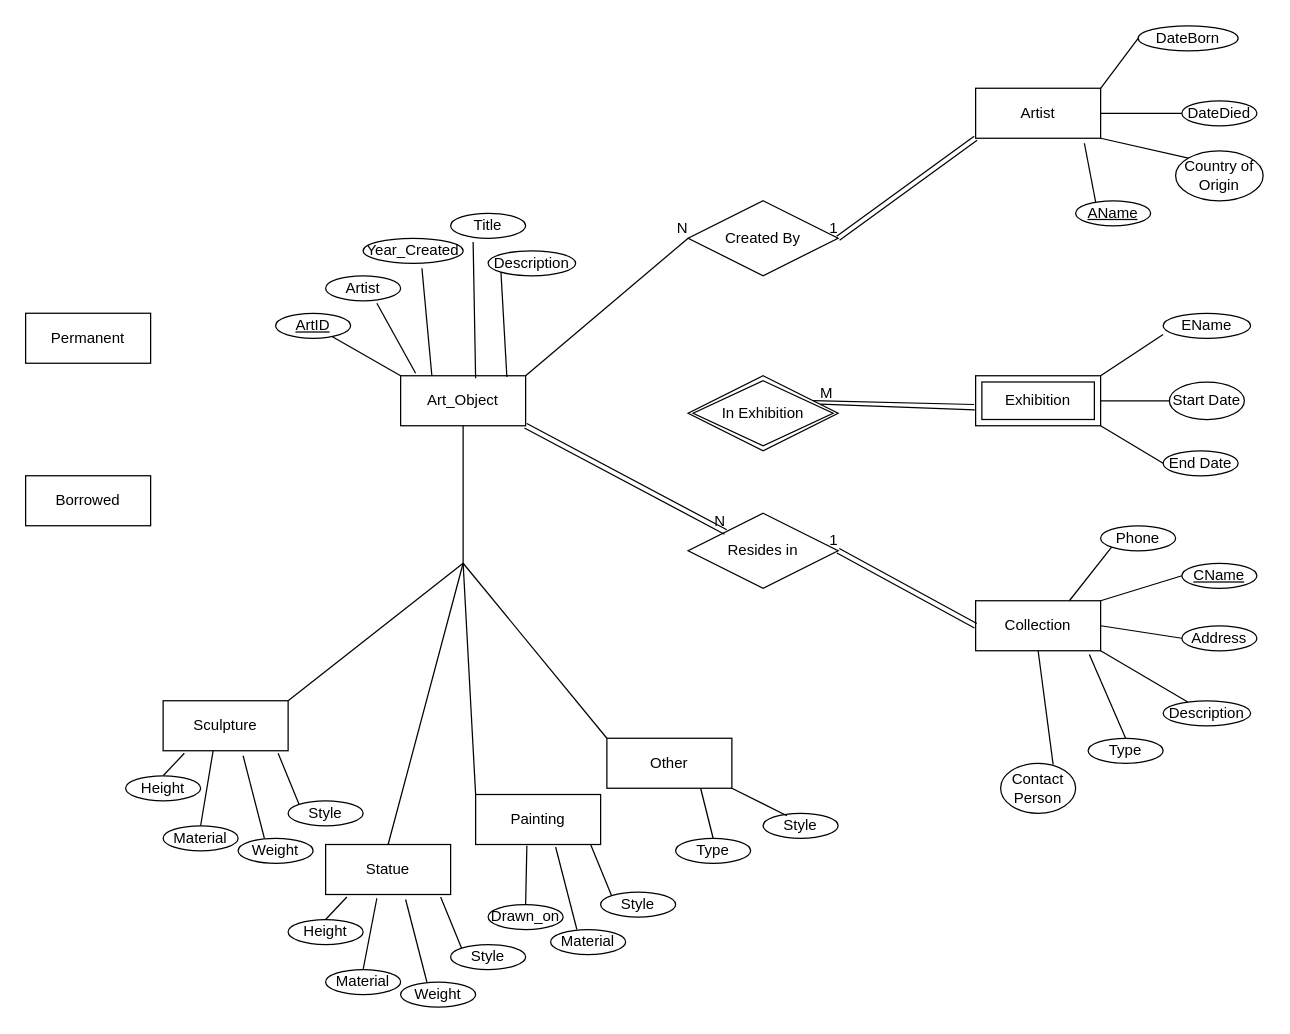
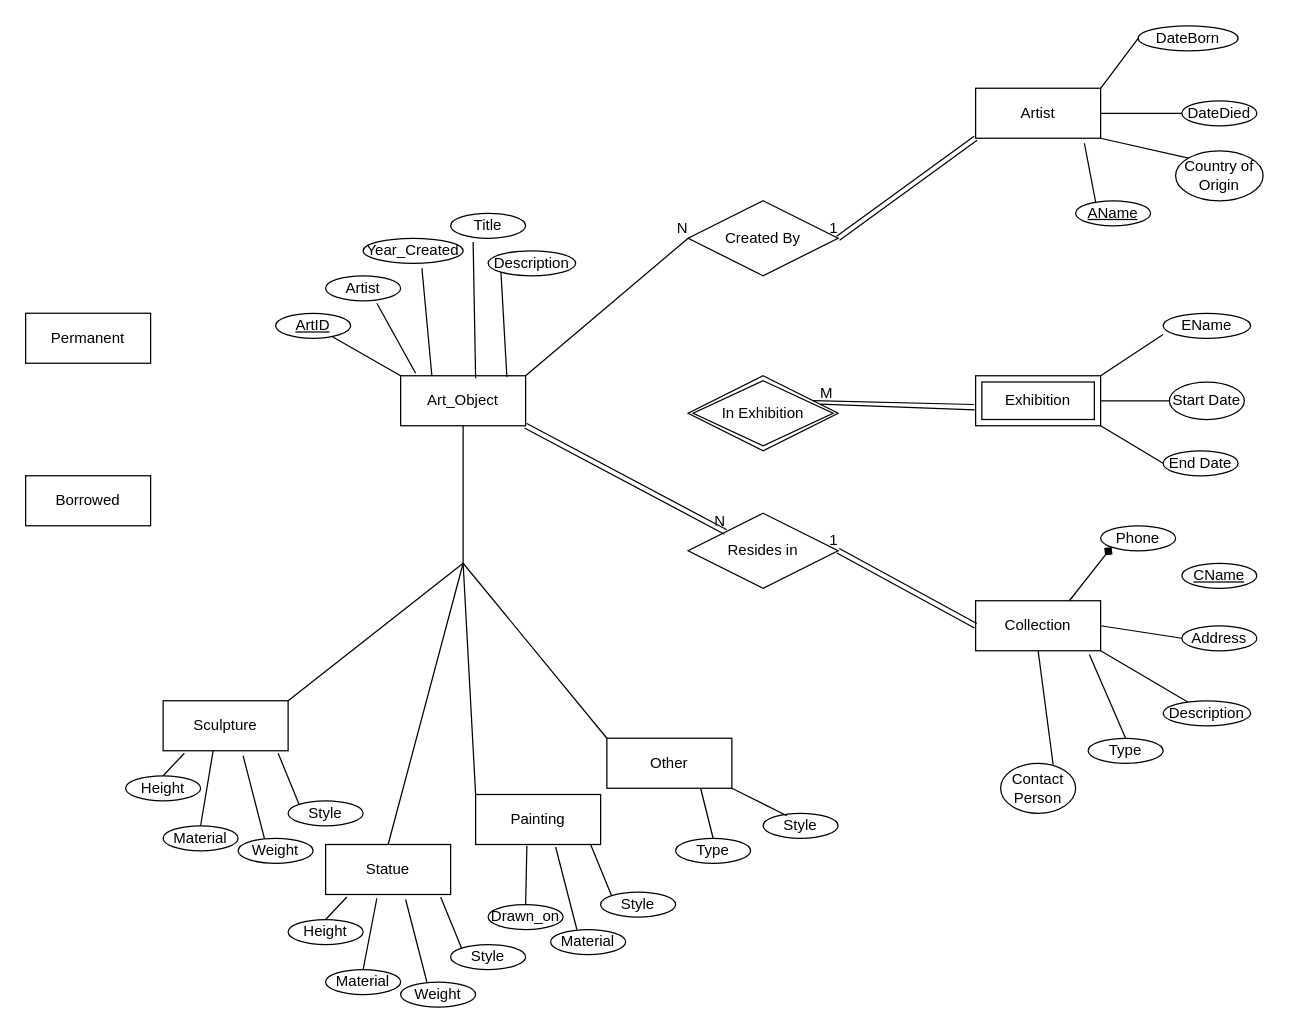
edge "Phone" -- "Collection": arrowhead none -> diamond
edge "CName" -- "Collection": removed
